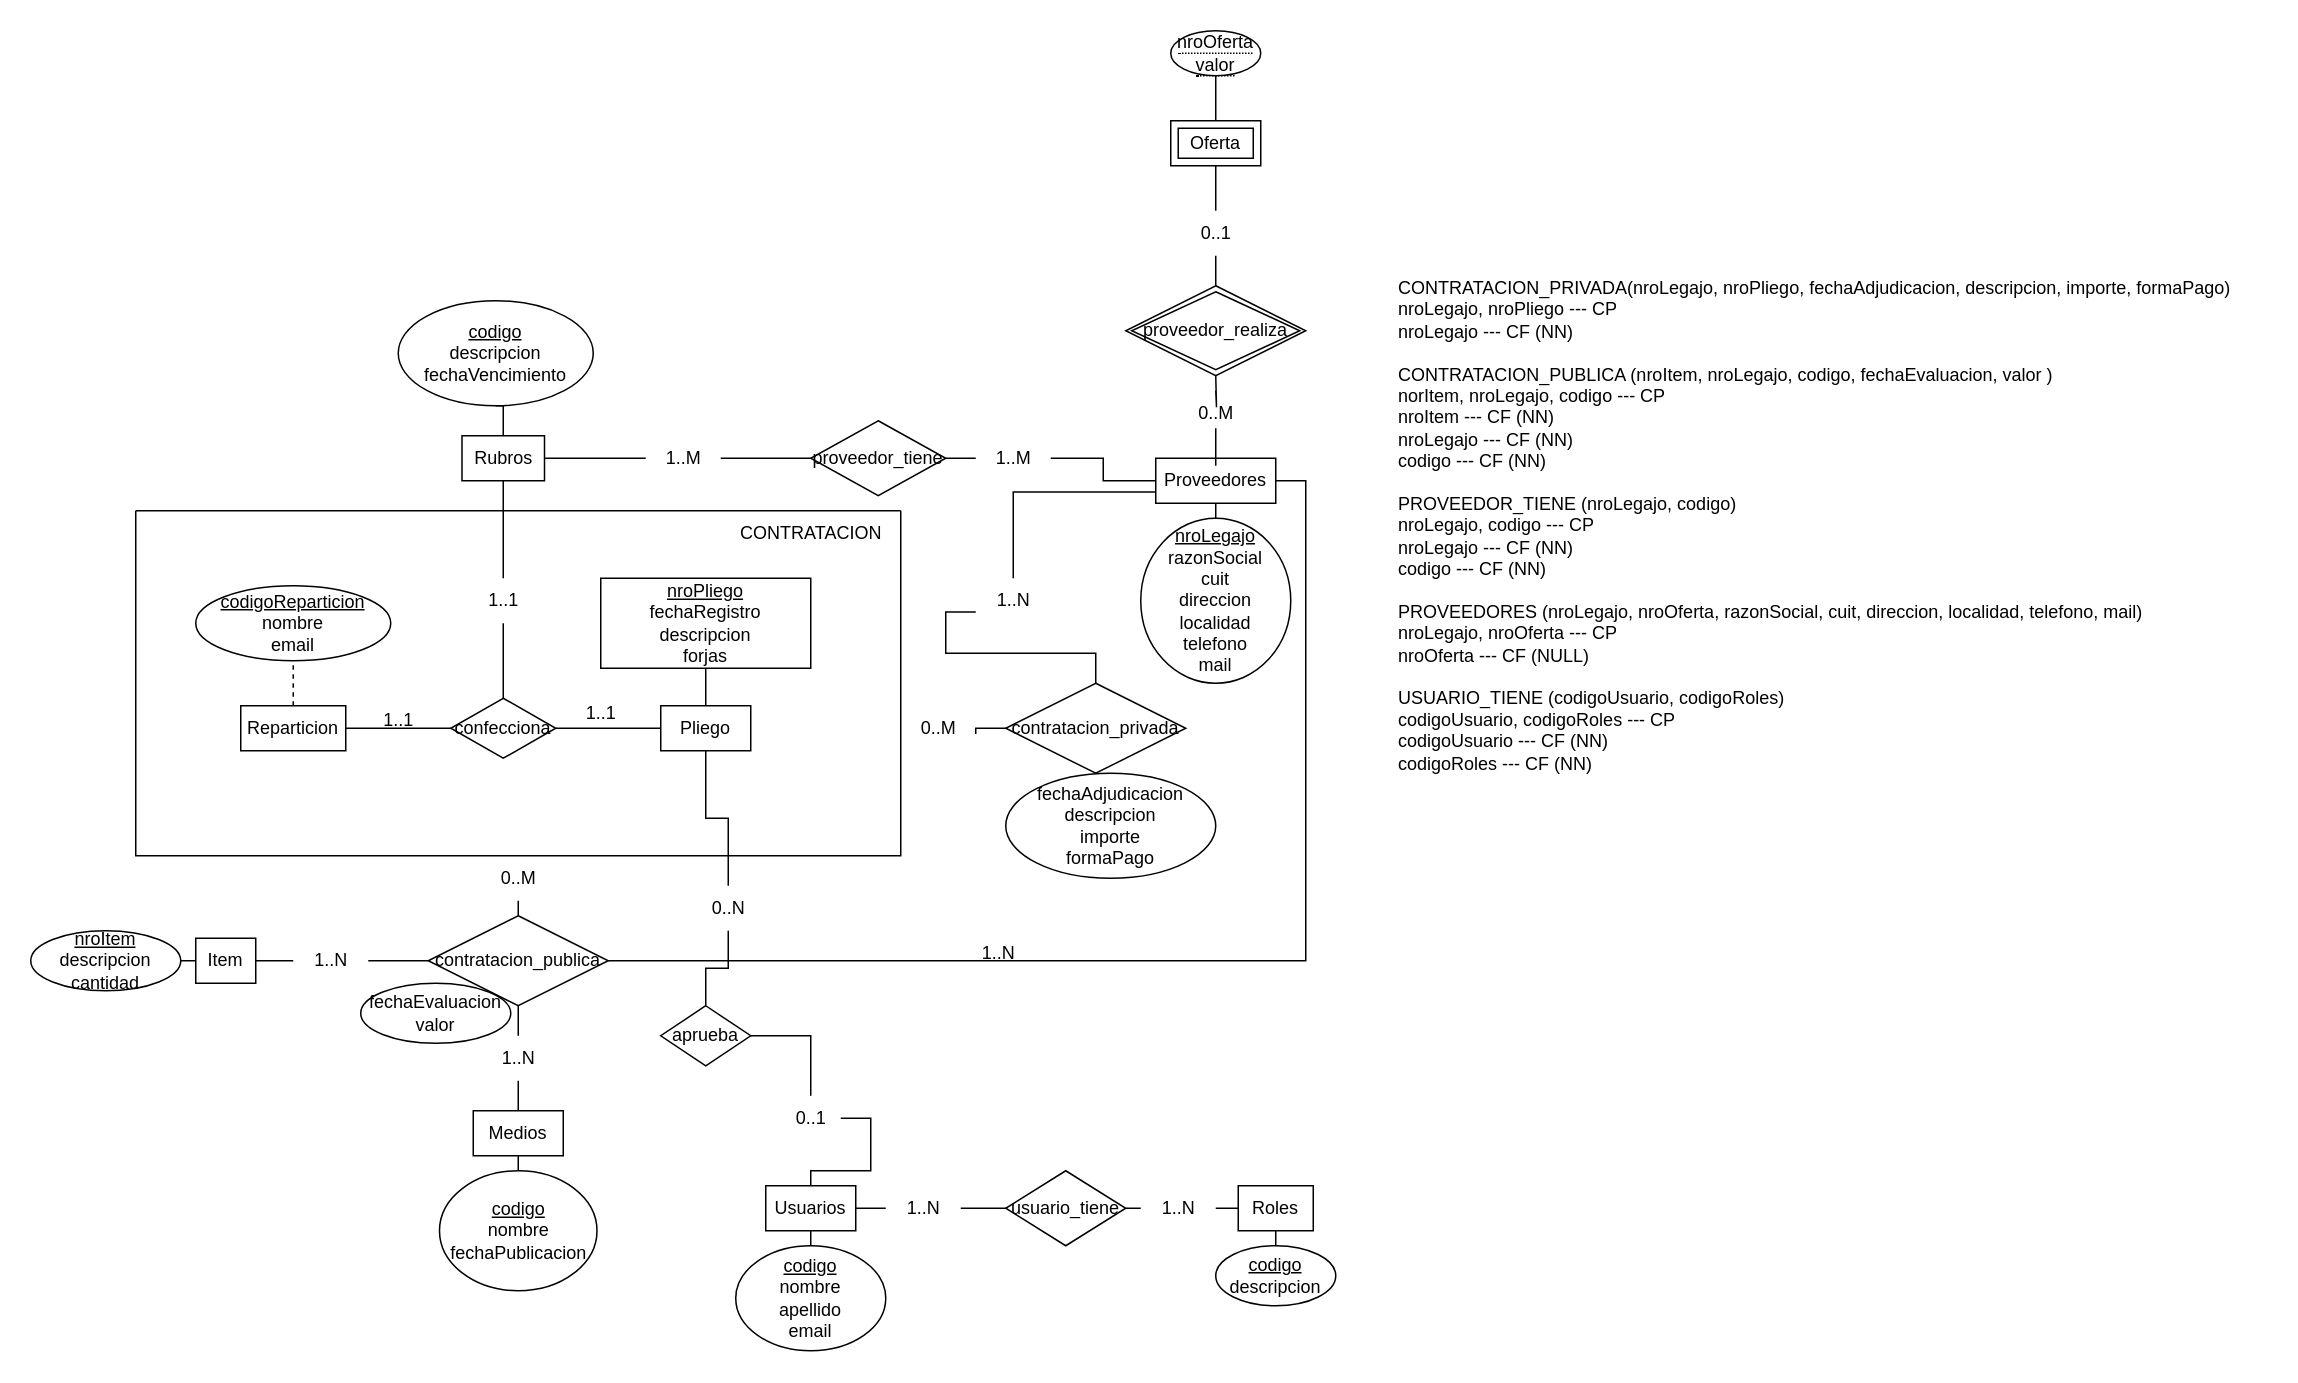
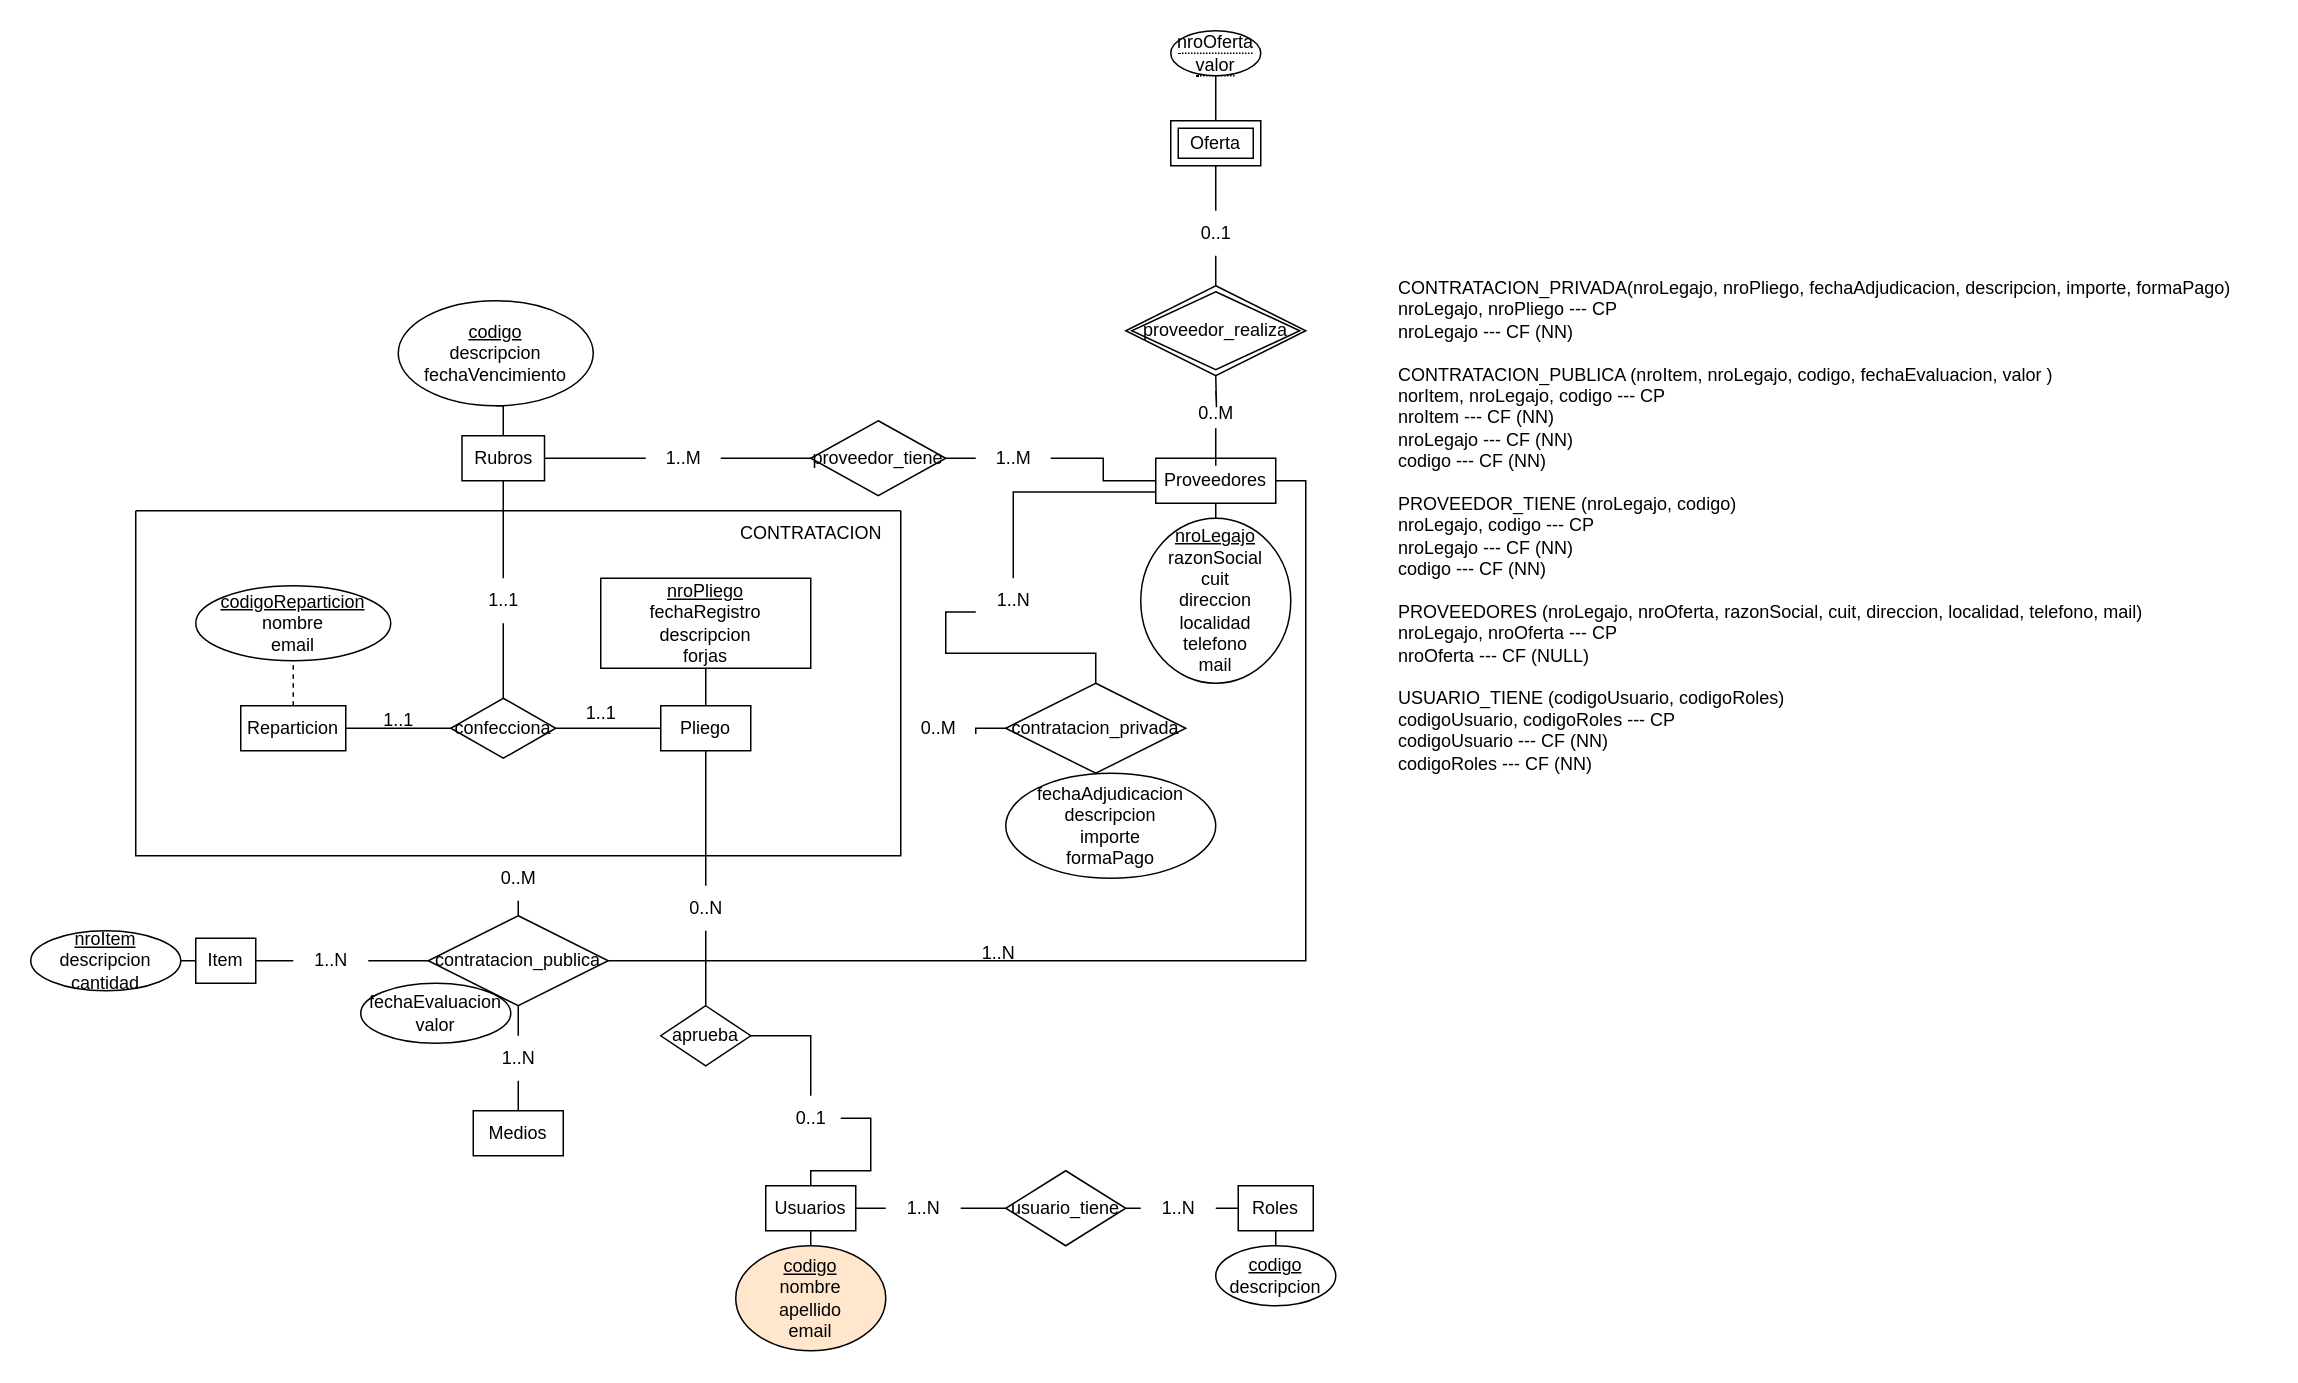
node "0..N": moved (728, 908) -> (706, 908)
edge "Medios" -- "codigo nombre fechaPublicacion": removed
node "codigo nombre fechaPublicacion": removed
node "codigo nombre apellido email": fillcolor #ffffff -> #ffe6cc
